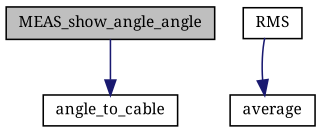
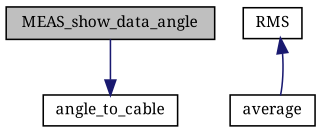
node "MEAS_show_angle_angle": label "MEAS_show_angle_angle" -> "MEAS_show_data_angle"
edge "RMS" -> "average": reversed
